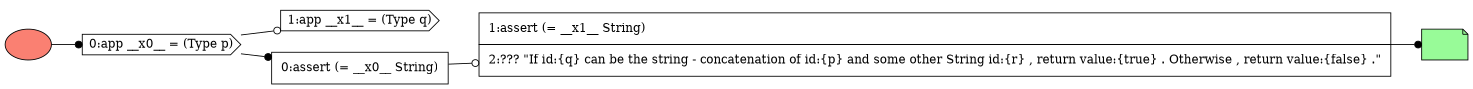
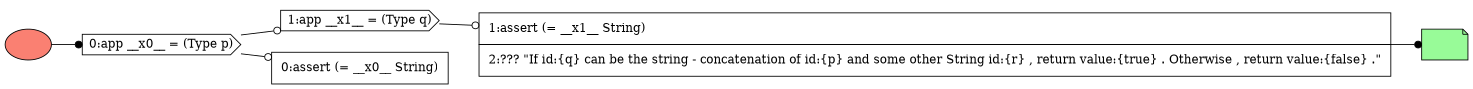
edge "0:app __x0__ = (Type p)" -> "0:assert (= __x0__ String)": arrowhead dot -> odot
edge "0:assert (= __x0__ String)" -> "1:assert (= __x1__ String)": now "1:app __x1__ = (Type q)" -> "1:assert (= __x1__ String)"
